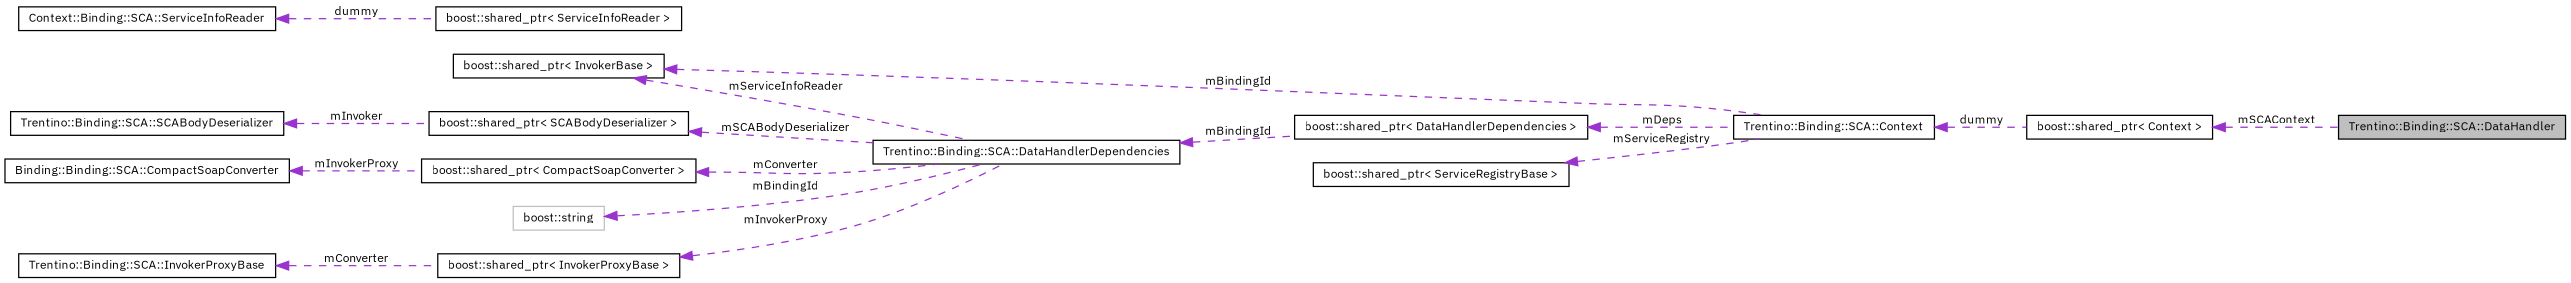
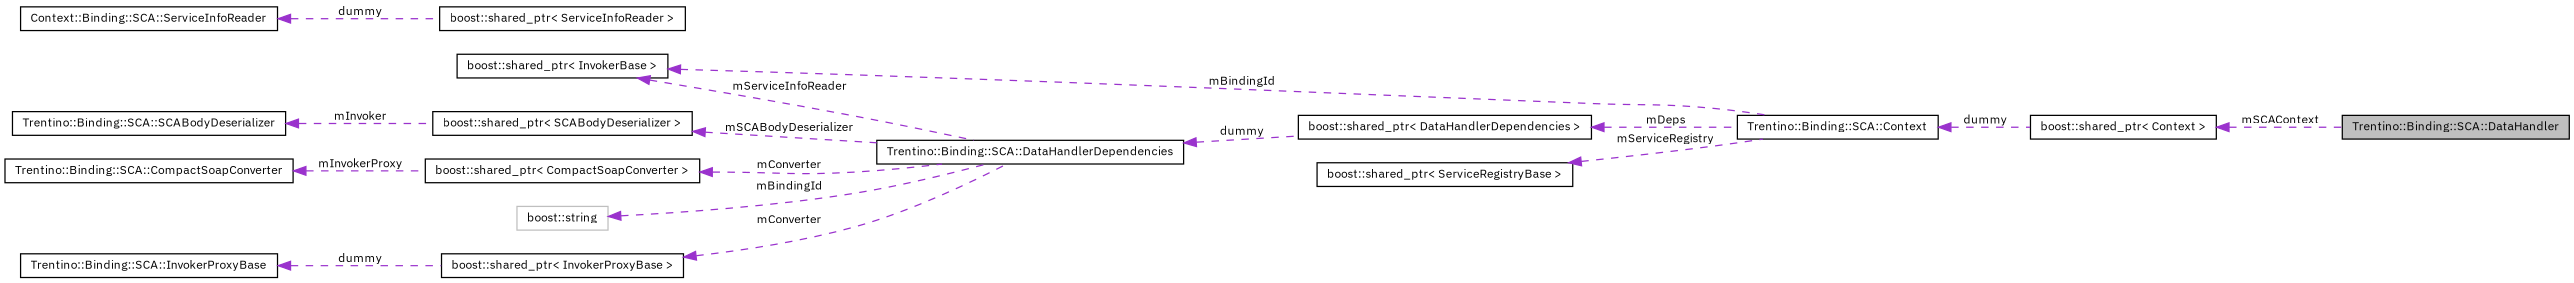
edge "boost::shared_ptr< DataHandlerDependencies >" -> "Trentino::Binding::SCA::DataHandlerDependencies": label " mBindingId" -> " dummy"
node "Binding::Binding::SCA::CompactSoapConverter": label "Binding::Binding::SCA::CompactSoapConverter" -> "Trentino::Binding::SCA::CompactSoapConverter"
edge "Trentino::Binding::SCA::DataHandlerDependencies" -> "boost::shared_ptr< InvokerProxyBase >": label " mInvokerProxy" -> " mConverter"
edge "boost::shared_ptr< InvokerProxyBase >" -> "Trentino::Binding::SCA::InvokerProxyBase": label " mConverter" -> " dummy"
